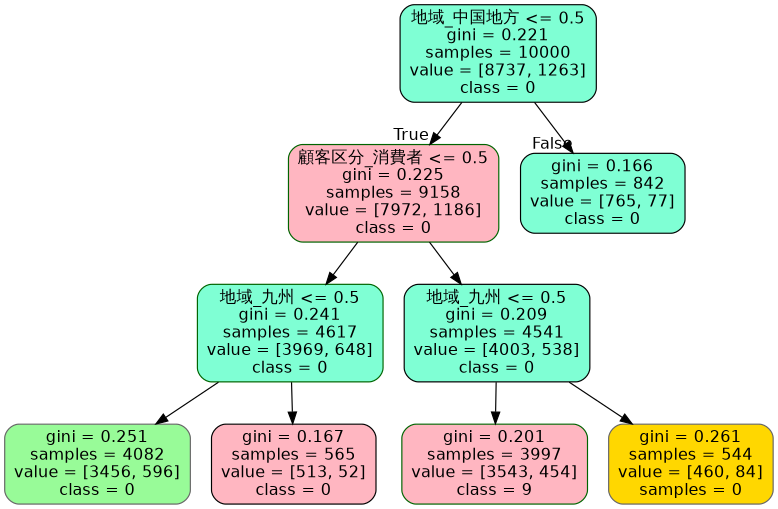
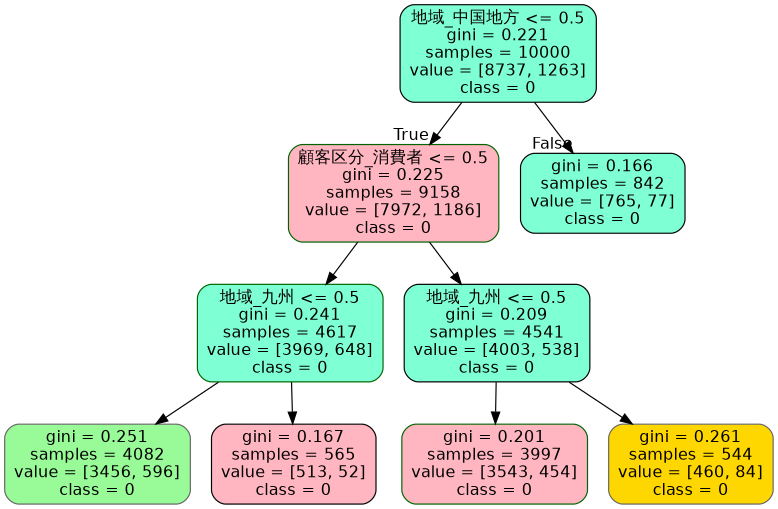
node "gini = 0.201 samples = 3997 value = [3543, 454] class = 9": label "gini = 0.201 samples = 3997 value = [3543, 454] class = 9" -> "gini = 0.201 samples = 3997 value = [3543, 454] class = 0"
node "gini = 0.261 samples = 544 value = [460, 84] samples = 0": label "gini = 0.261 samples = 544 value = [460, 84] samples = 0" -> "gini = 0.261 samples = 544 value = [460, 84] class = 0"
